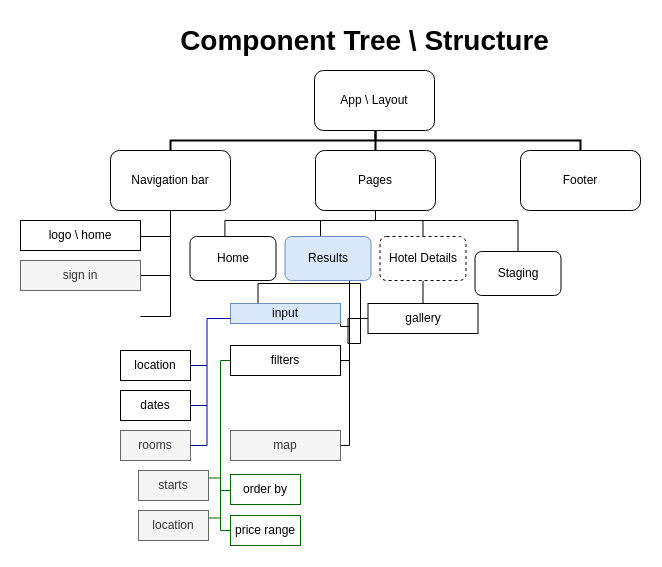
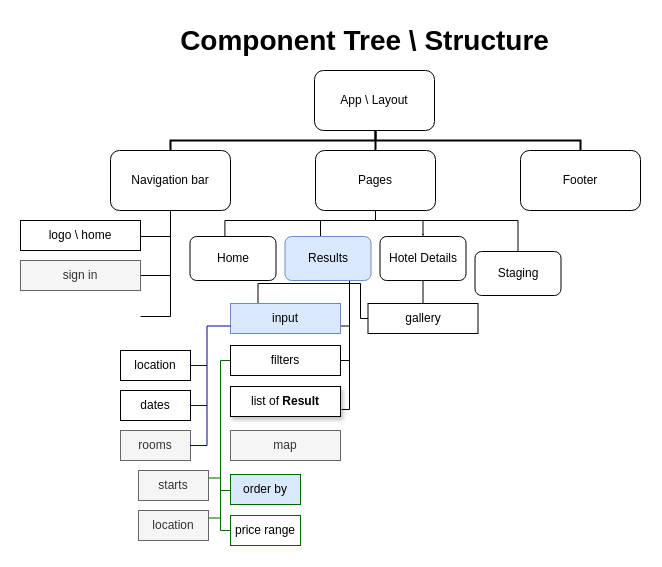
edge "Pages" -- "Hotel Details": arrowhead none -> classic
node "Hotel Details": style dashed -> solid
node "input": size 110x20 -> 110x30
node "list of Result": added
edge "Results" -- "list of Result": added
edge "Results" -- "map": removed
node "order by": fillcolor #ffffff -> #dae8fc
